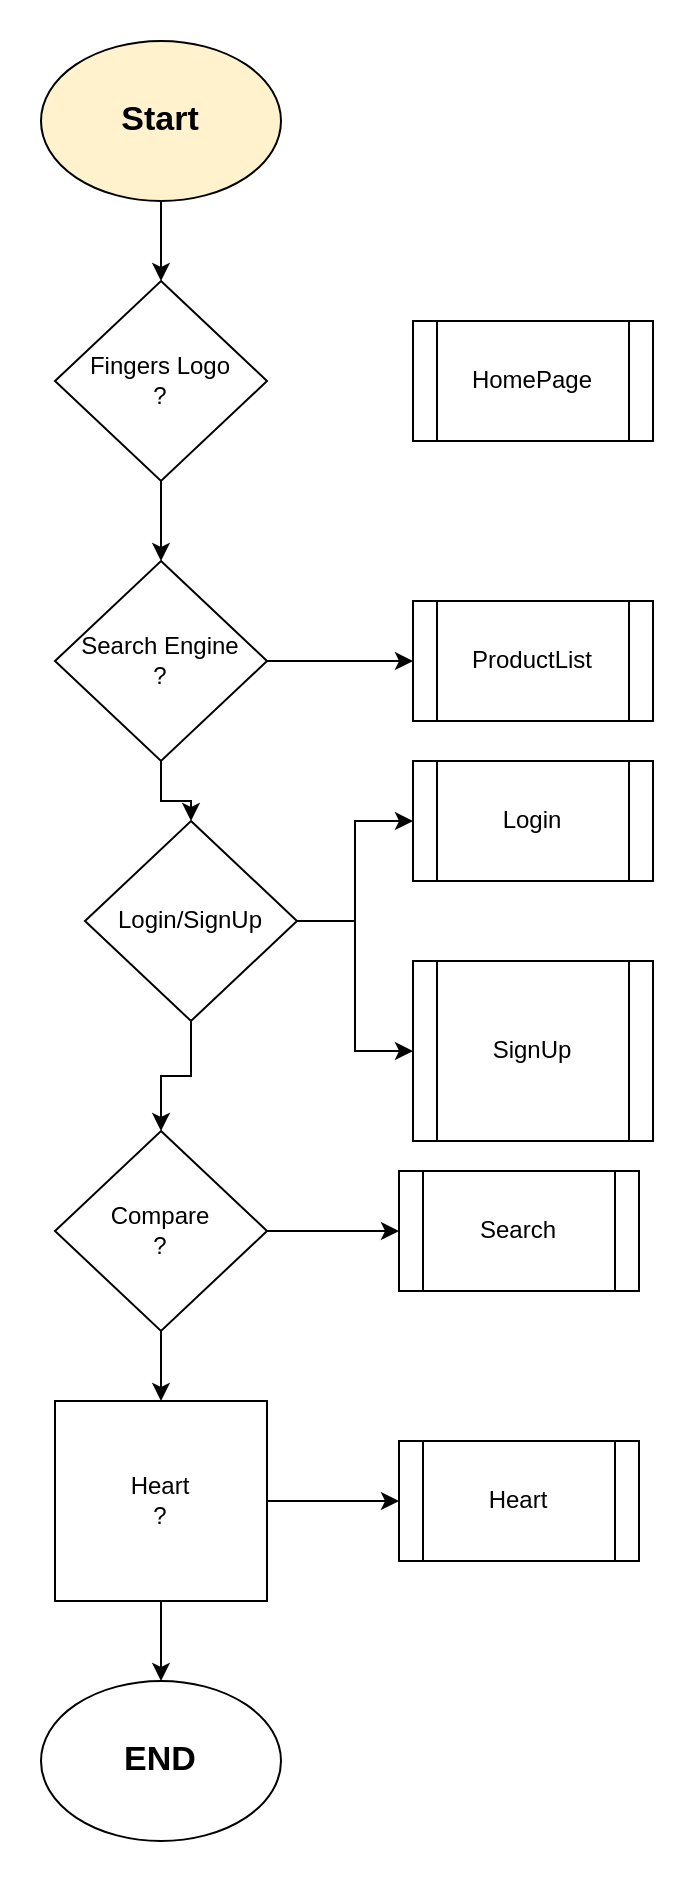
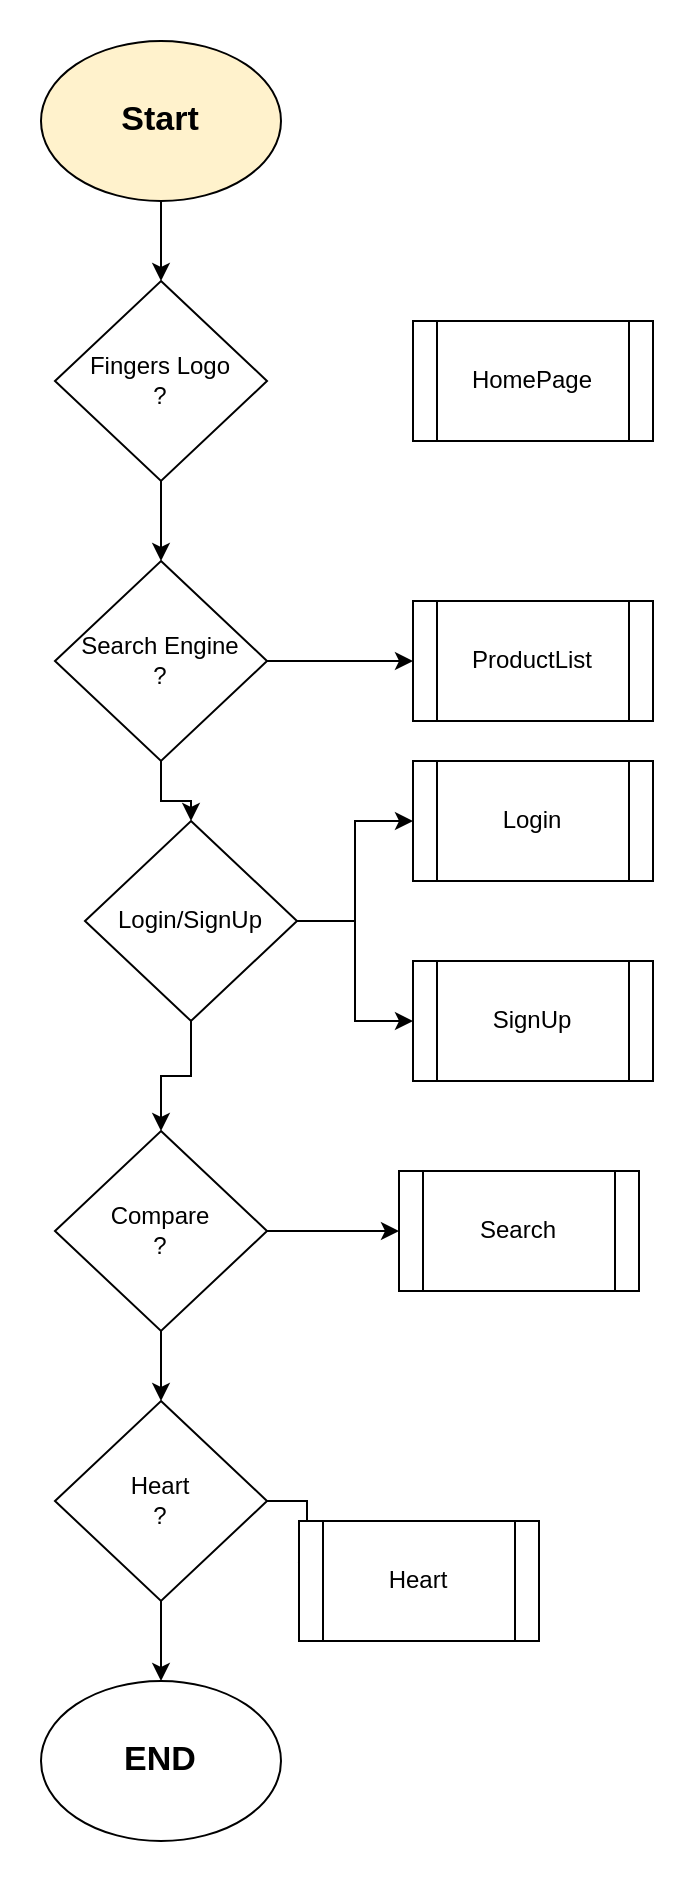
node "SignUp": size 240x180 -> 240x120
node "Heart ?": shape rectangle -> diamond
node "Heart": moved (519, 1501) -> (419, 1581)
